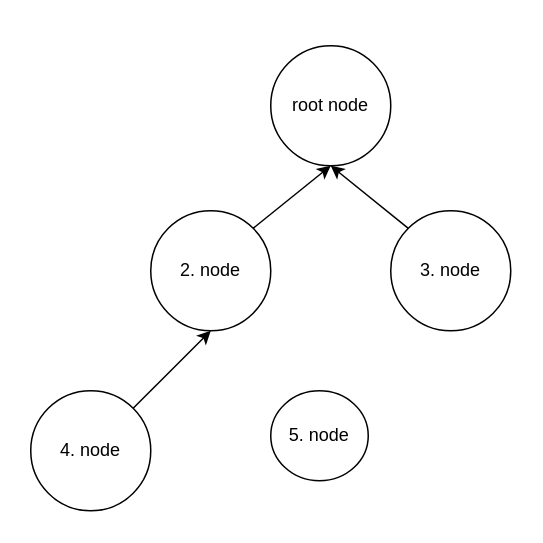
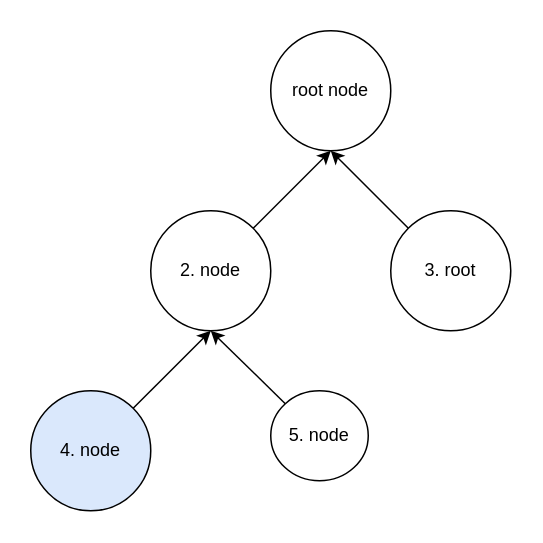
node "root node": moved (331, 106) -> (331, 91)
node "3. node": label "3. node" -> "3. root"
edge "5. node" -> "2. node": added
node "4. node": fillcolor #ffffff -> #dae8fc
